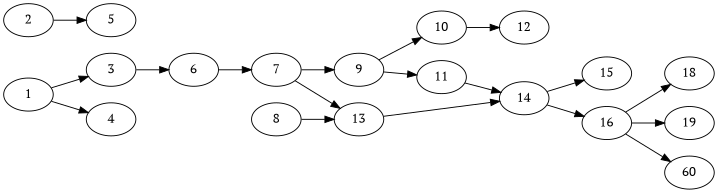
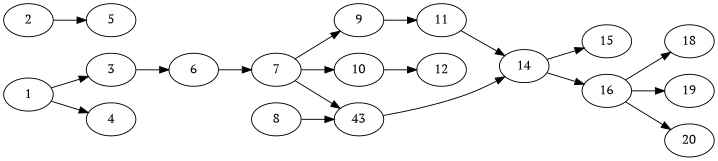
edge "9" -> "10": now "7" -> "10"
node "13": label "13" -> "43"
node "60": label "60" -> "20"
